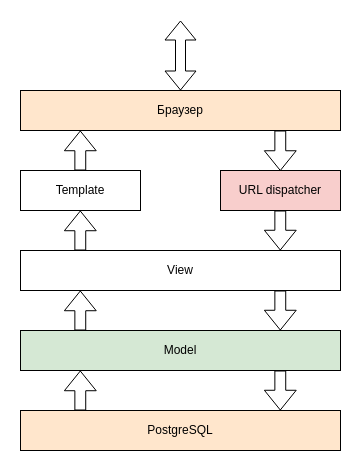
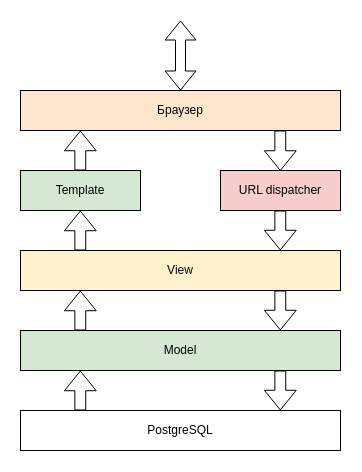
node "Template": fillcolor #ffffff -> #d5e8d4
node "View": fillcolor #ffffff -> #fff2cc
node "PostgreSQL": fillcolor #ffe6cc -> #ffffff
